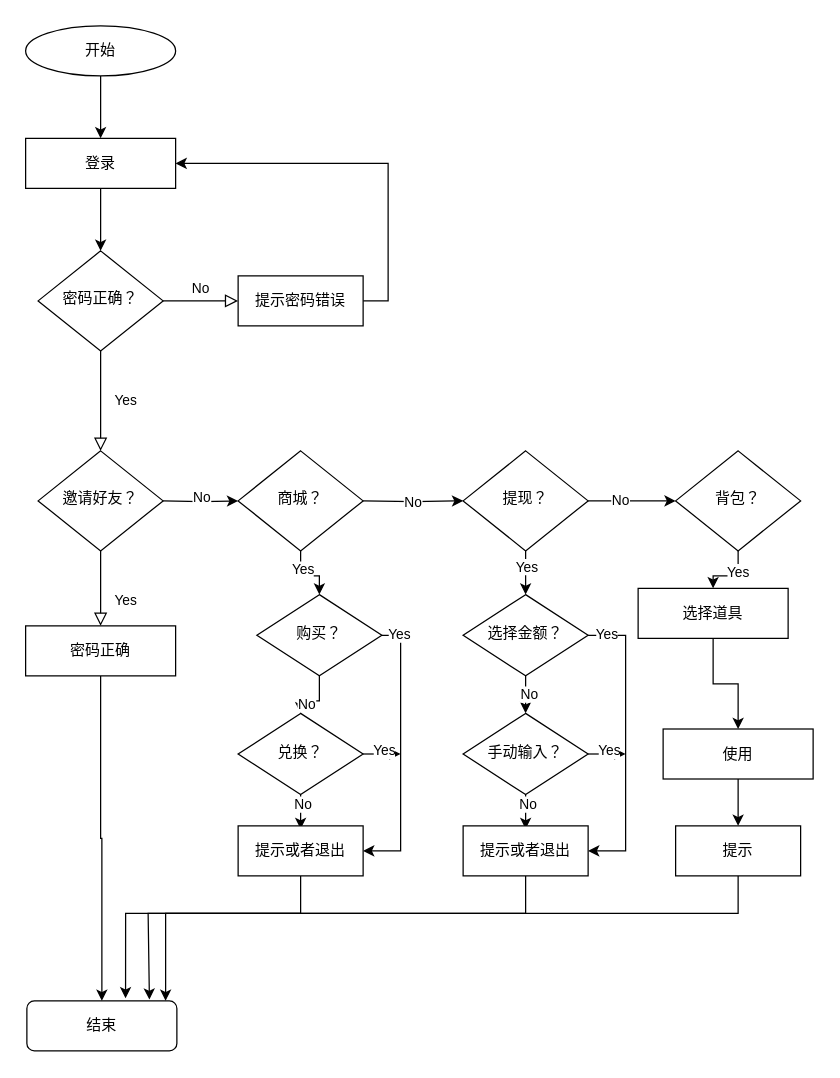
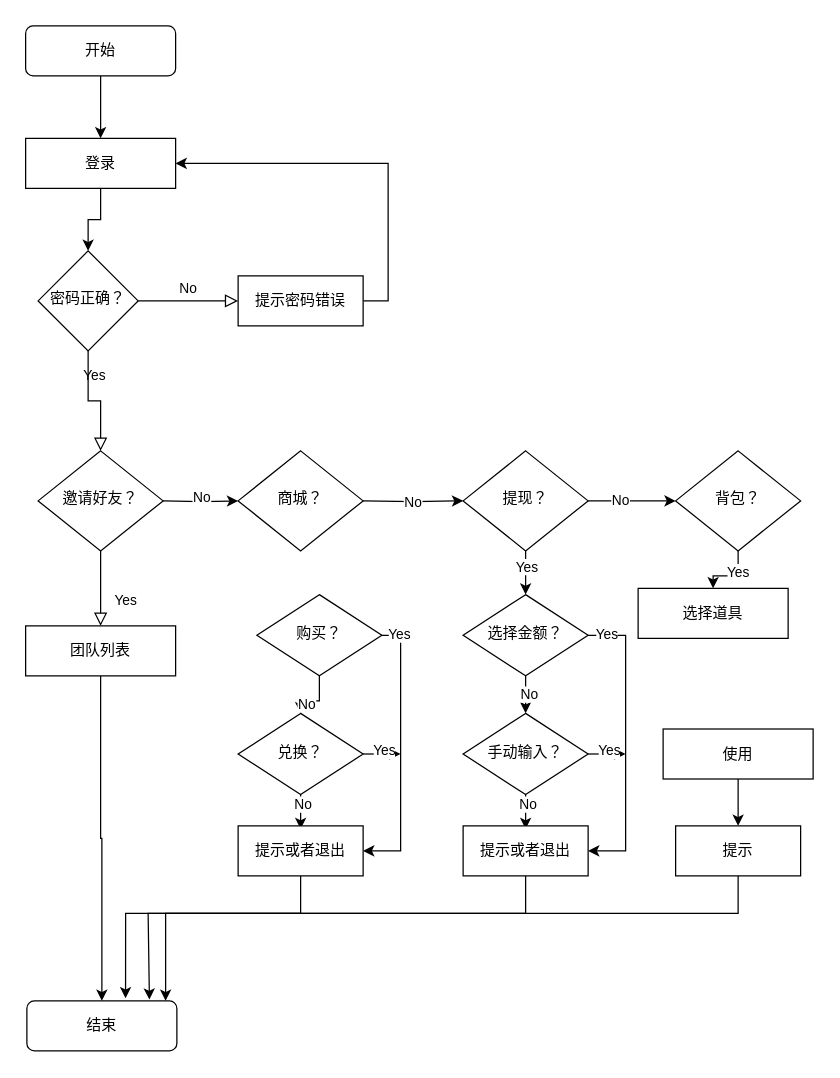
node "开始": shape ellipse -> rounded rectangle
node "密码正确？": size 125x100 -> 100x100
edge "商城？" -> "购买？": removed, label "Yes"
node "密码正确": label "密码正确" -> "团队列表"
edge "选择道具" -> "使用": removed
